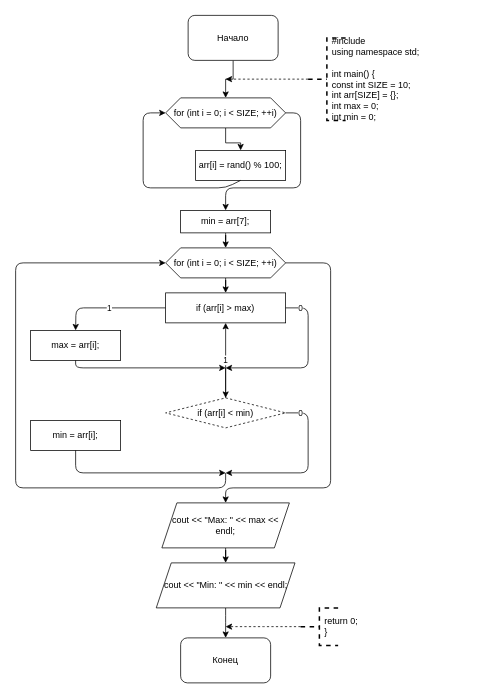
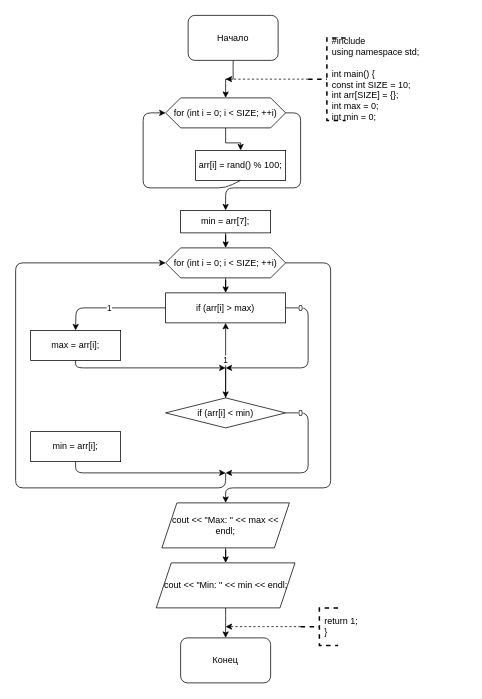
node "if (arr[i] < min)": style dashed -> solid
node "min = arr[i];": moved (75, 435) -> (75, 447)
node "return 0; }": label "return 0; }" -> "return 1; }"
